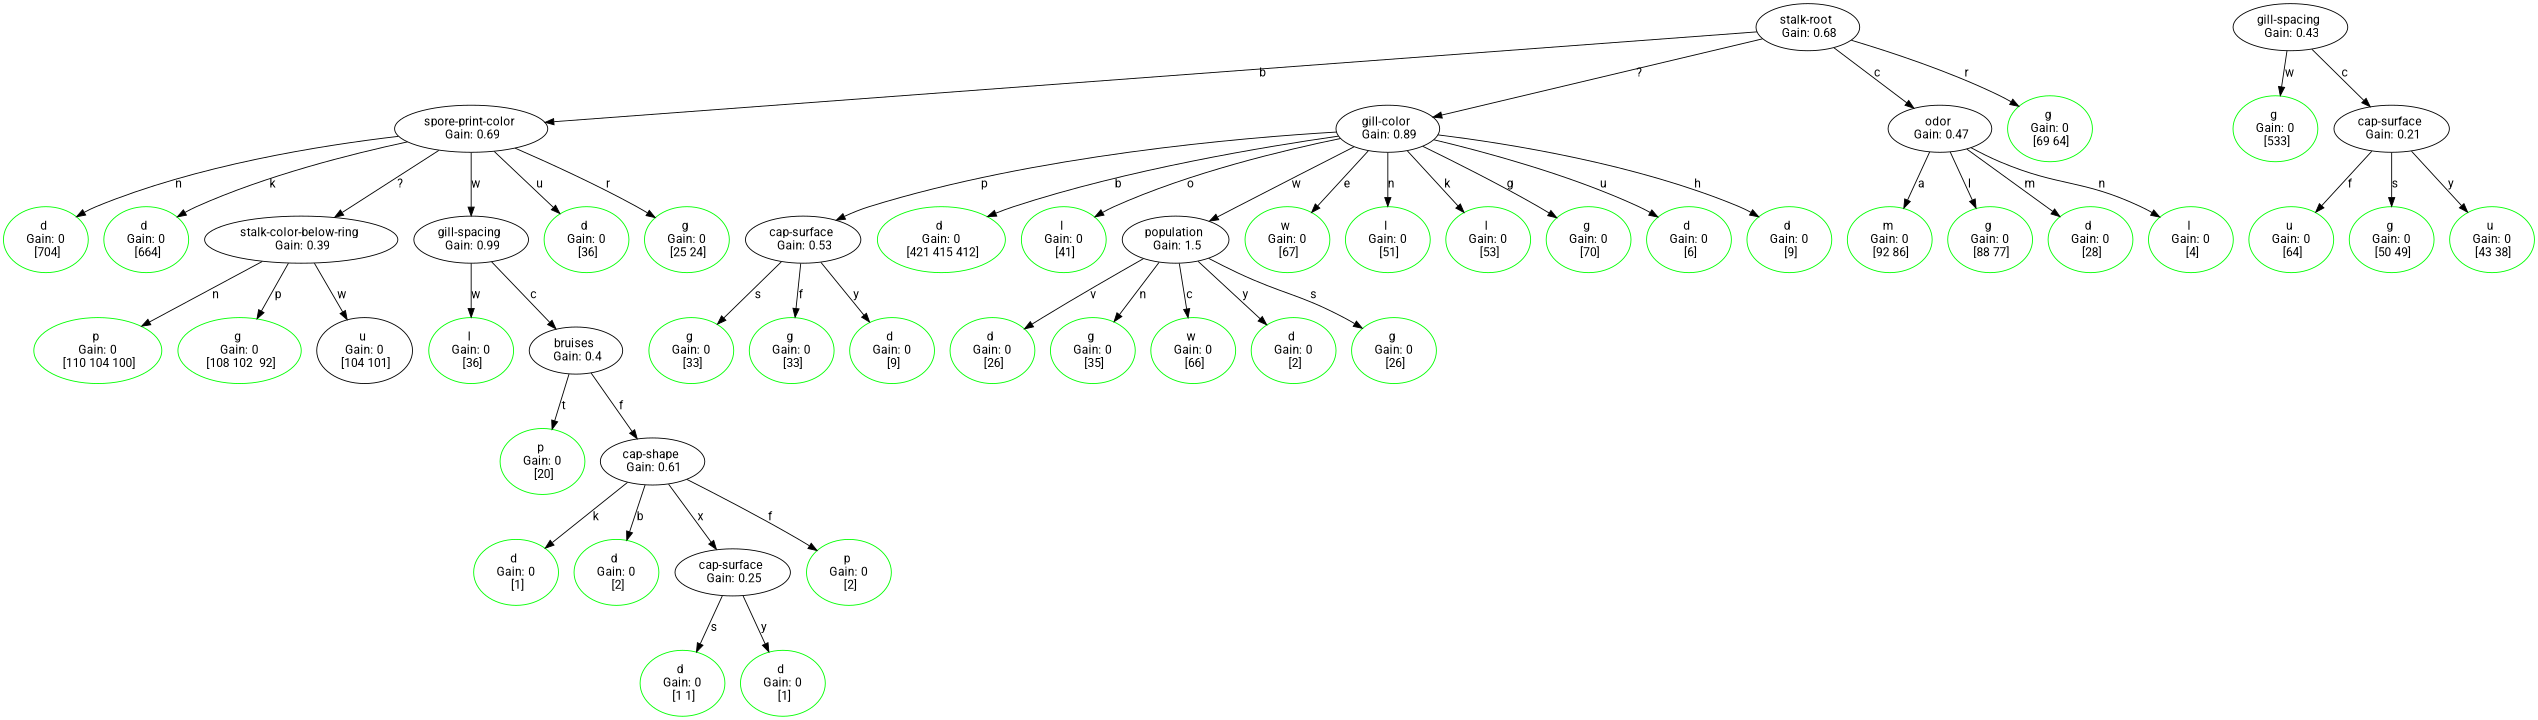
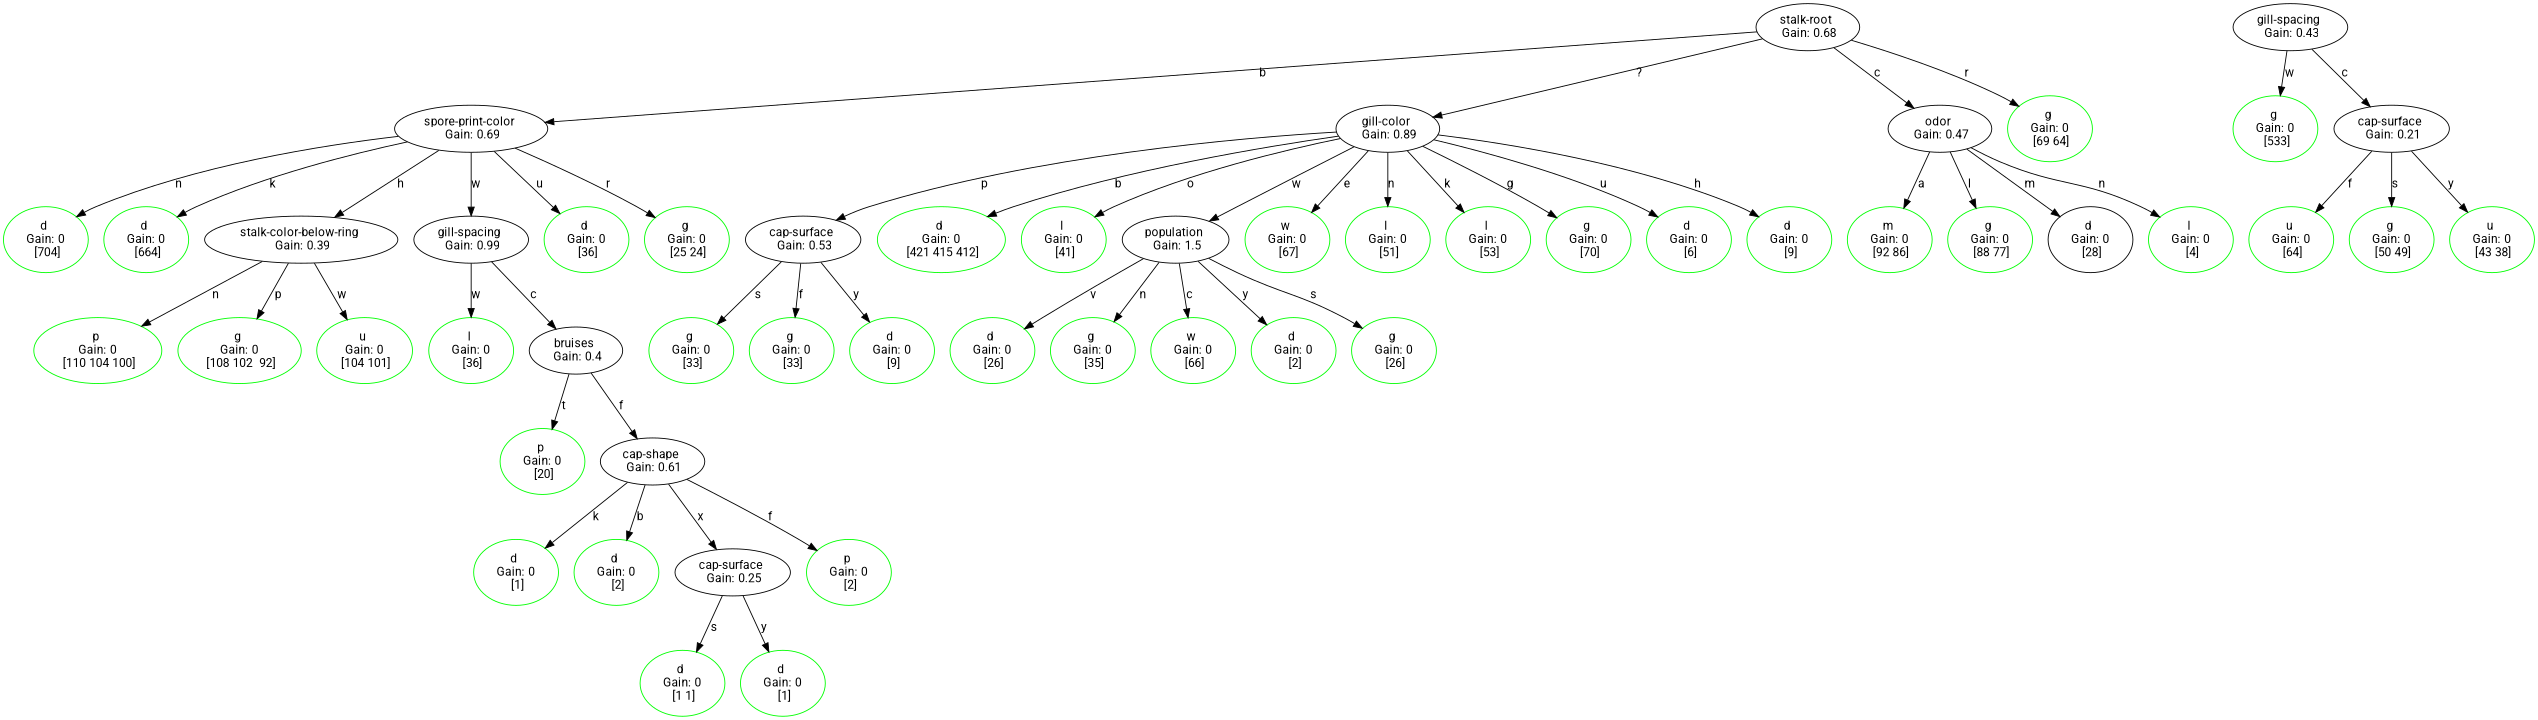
edge "spore-print-color Gain: 0.69" -> "stalk-color-below-ring Gain: 0.39": label "?" -> "h"
node "d Gain: 0 [28]": color green -> black
node "u Gain: 0 [104 101]": color black -> green
